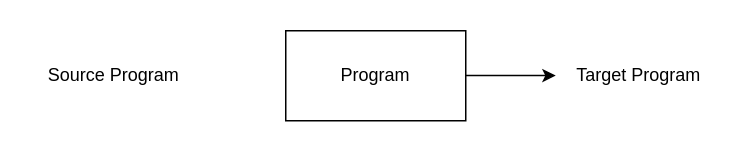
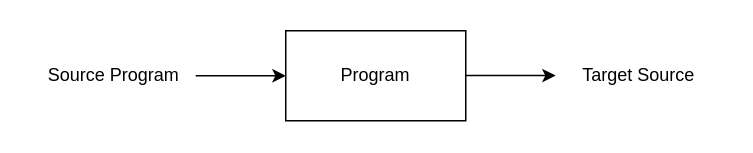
edge "Source Program" -> "Program": added
node "Target Program": label "Target Program" -> "Target Source"
